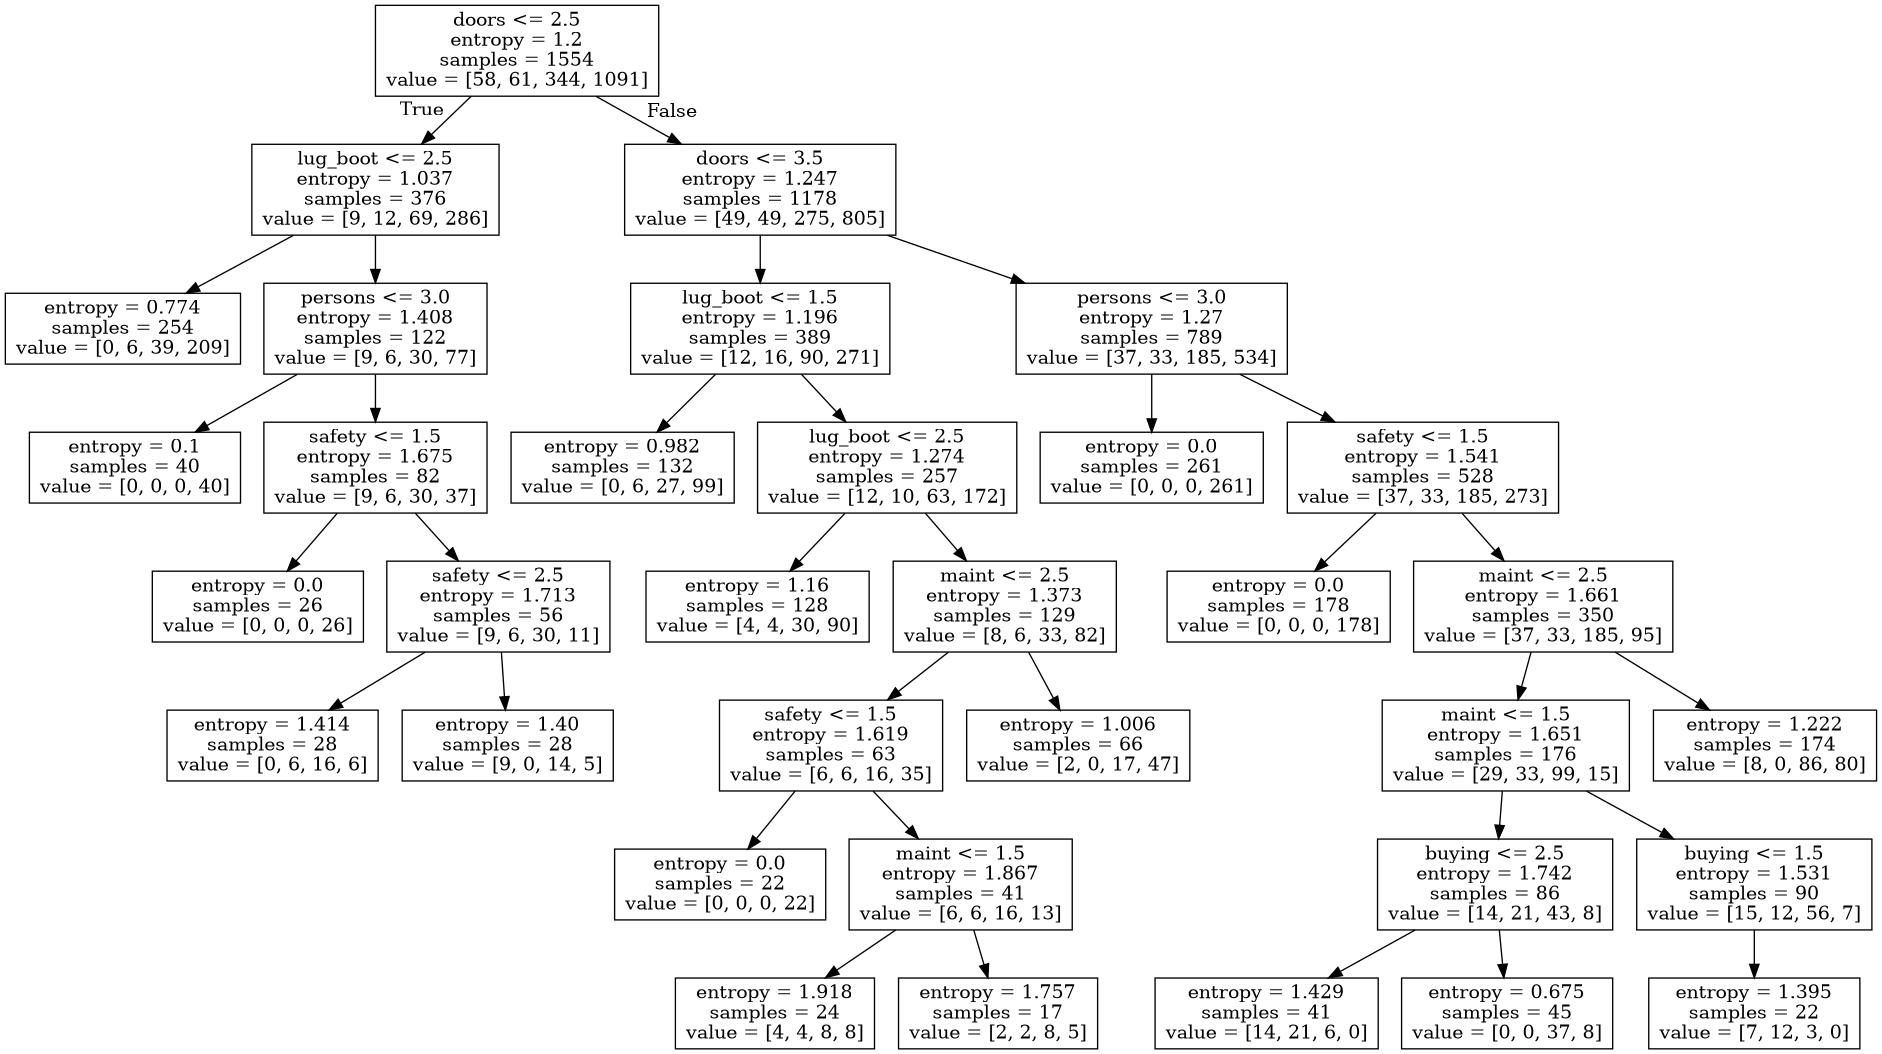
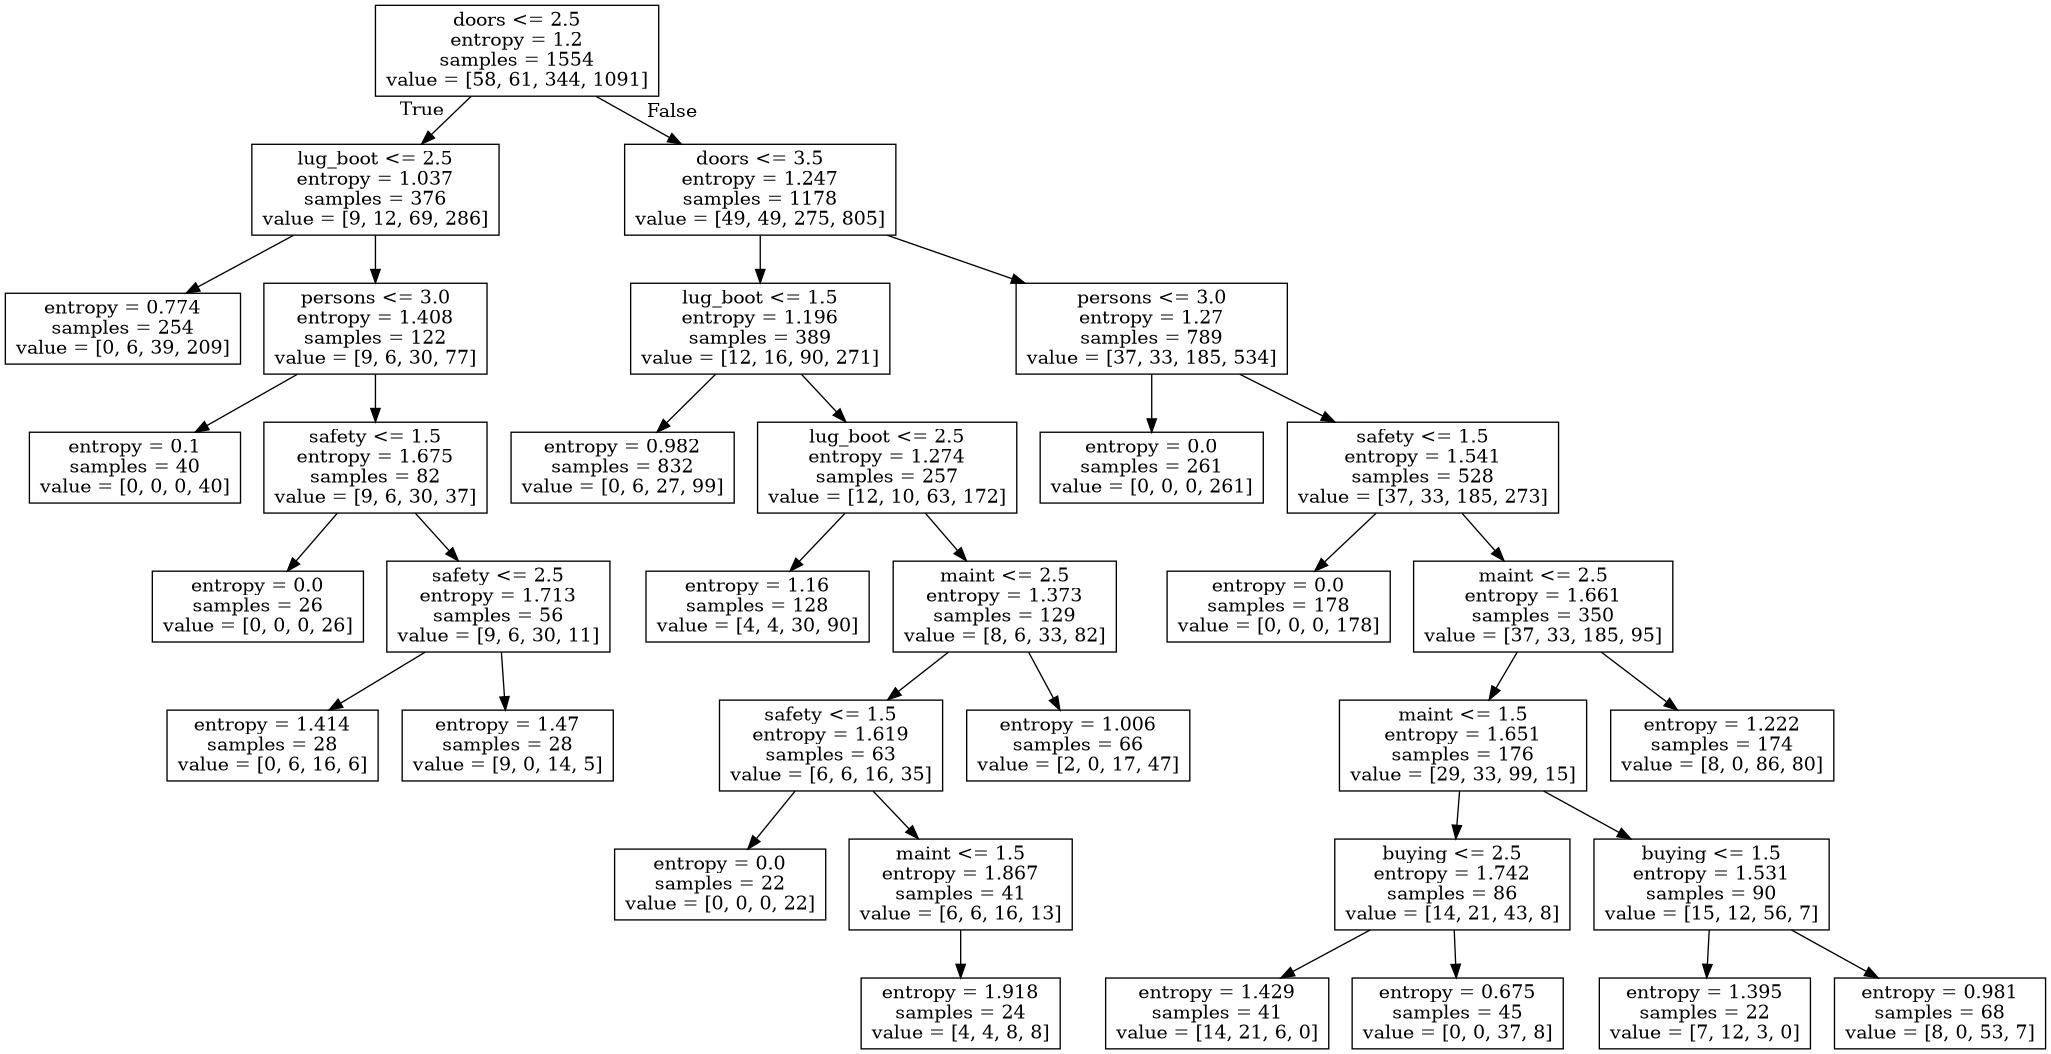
node "entropy = 0.982 samples = 132 value = [0, 6, 27, 99]": label "entropy = 0.982 samples = 132 value = [0, 6, 27, 99]" -> "entropy = 0.982 samples = 832 value = [0, 6, 27, 99]"
node "entropy = 1.40 samples = 28 value = [9, 0, 14, 5]": label "entropy = 1.40 samples = 28 value = [9, 0, 14, 5]" -> "entropy = 1.47 samples = 28 value = [9, 0, 14, 5]"
node "entropy = 1.757 samples = 17 value = [2, 2, 8, 5]": removed
node "entropy = 0.981 samples = 68 value = [8, 0, 53, 7]": added
